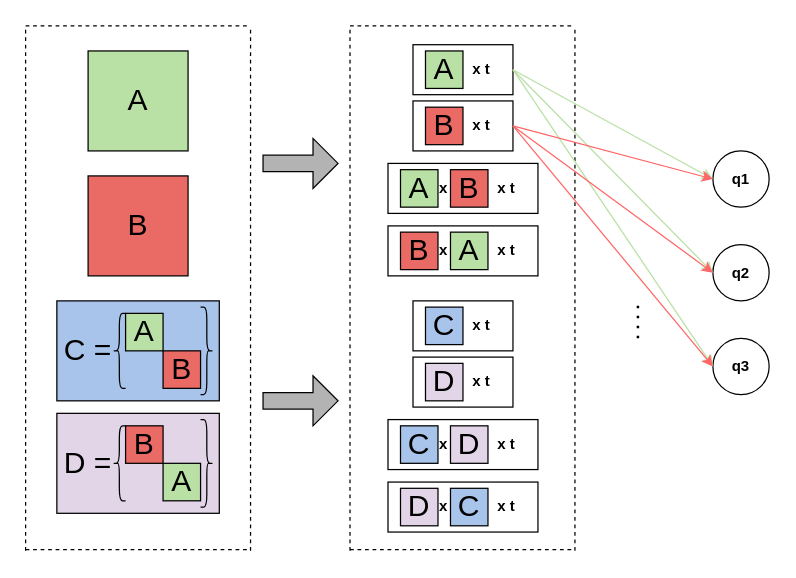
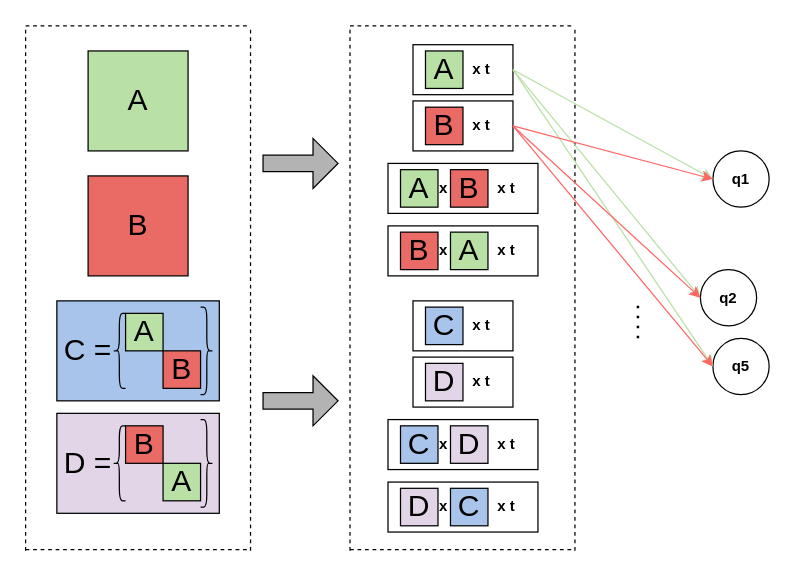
node "q2": moved (741, 273) -> (729, 298)
node "q3": label "q3" -> "q5"
